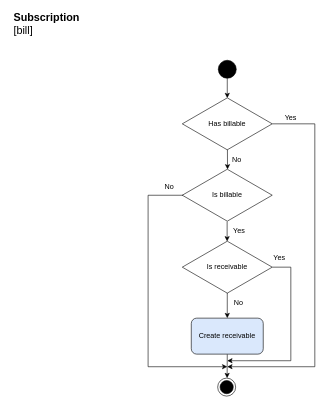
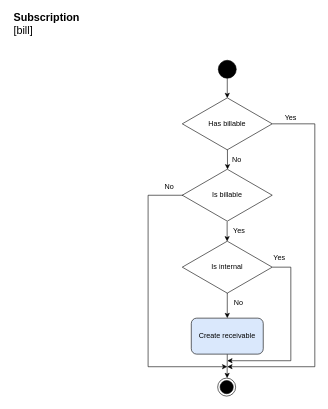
node "Is receivable": label "Is receivable" -> "Is internal"
